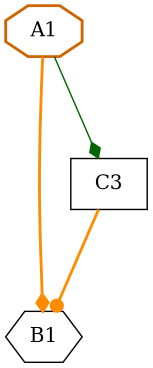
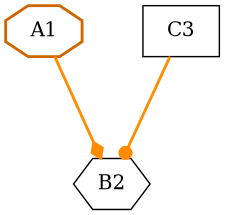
edge "A1" -> "C3": removed
node "B1": label "B1" -> "B2"
